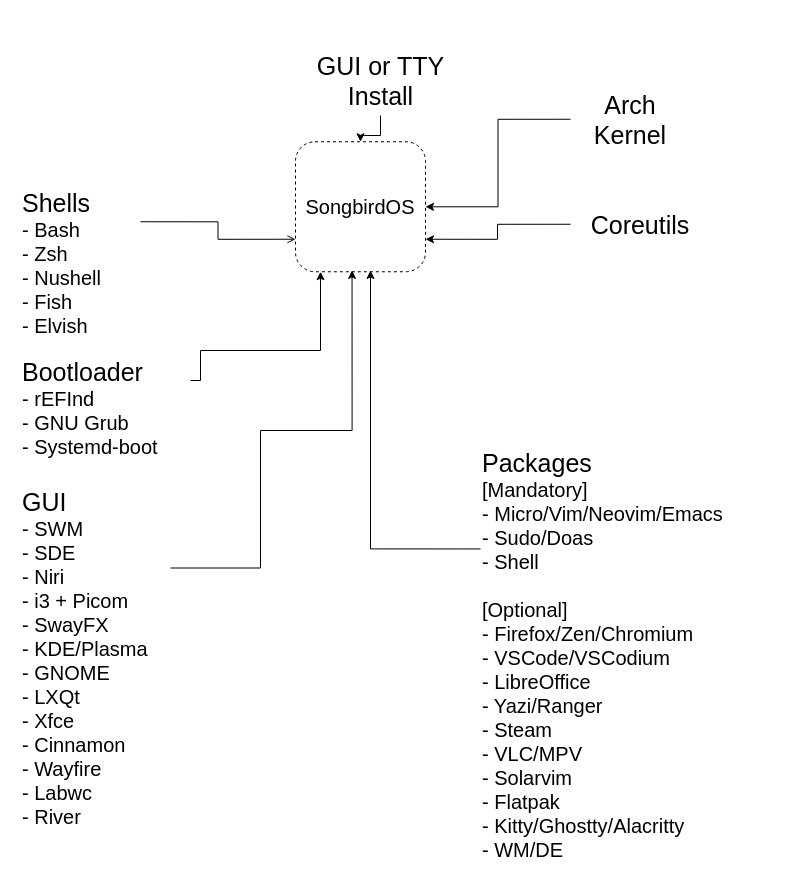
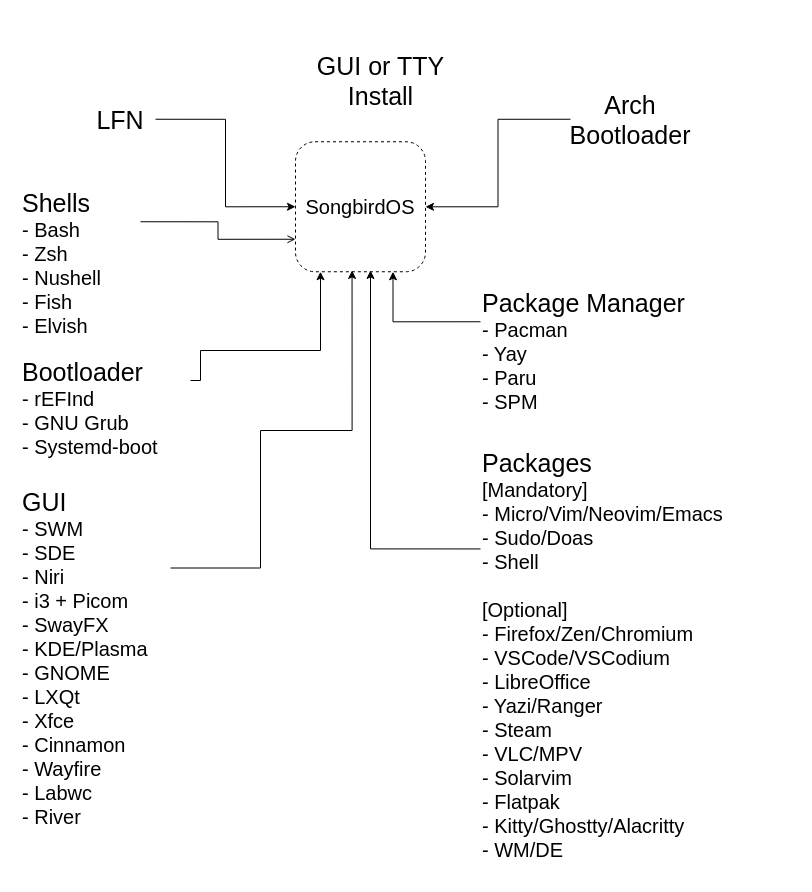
node "LFN": added
node "Arch Kernel": label "Arch Kernel" -> "Arch Bootloader"
edge "GUI or TTY Install" -> "SongbirdOS": removed
edge "LFN" -> "SongbirdOS": added
node "Coreutils": removed
edge "Coreutils" -> "SongbirdOS": removed
edge "Package Manager - Pacman - Yay - Paru - SPM" -> "SongbirdOS": added
node "Package Manager - Pacman - Yay - Paru - SPM": added
